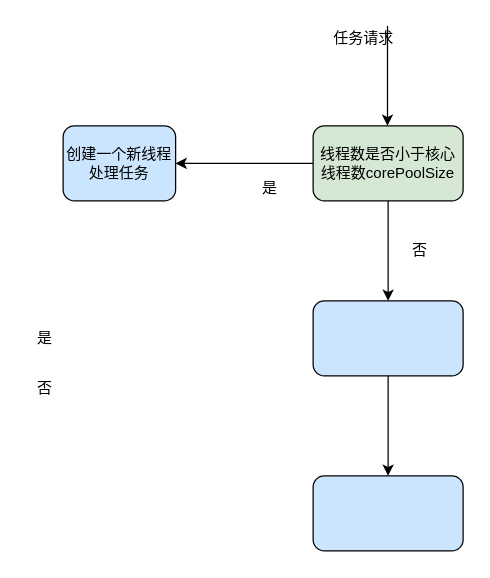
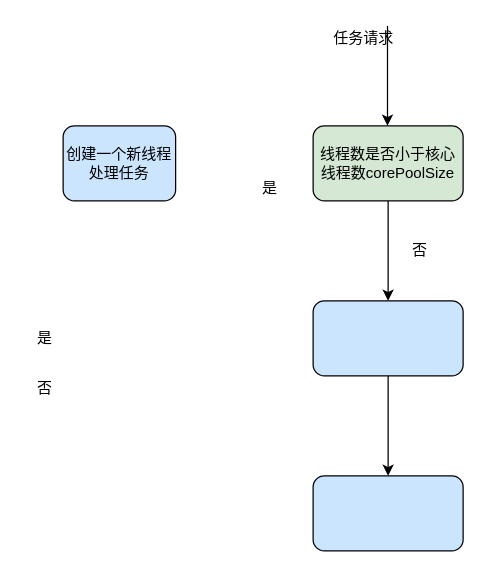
edge "线程数是否小于核心线程数corePoolSize" -> "创建一个新线程处理任务": removed
